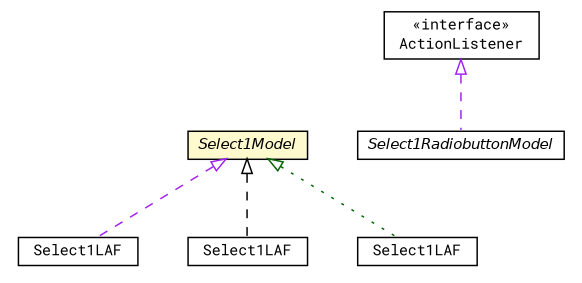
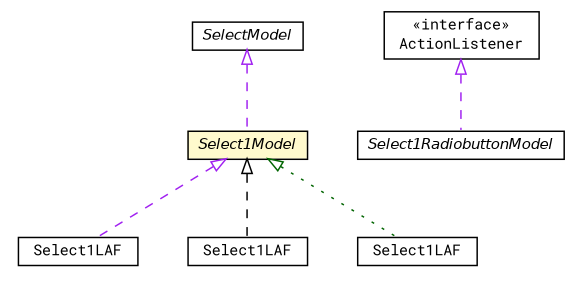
node "SelectModel": added
